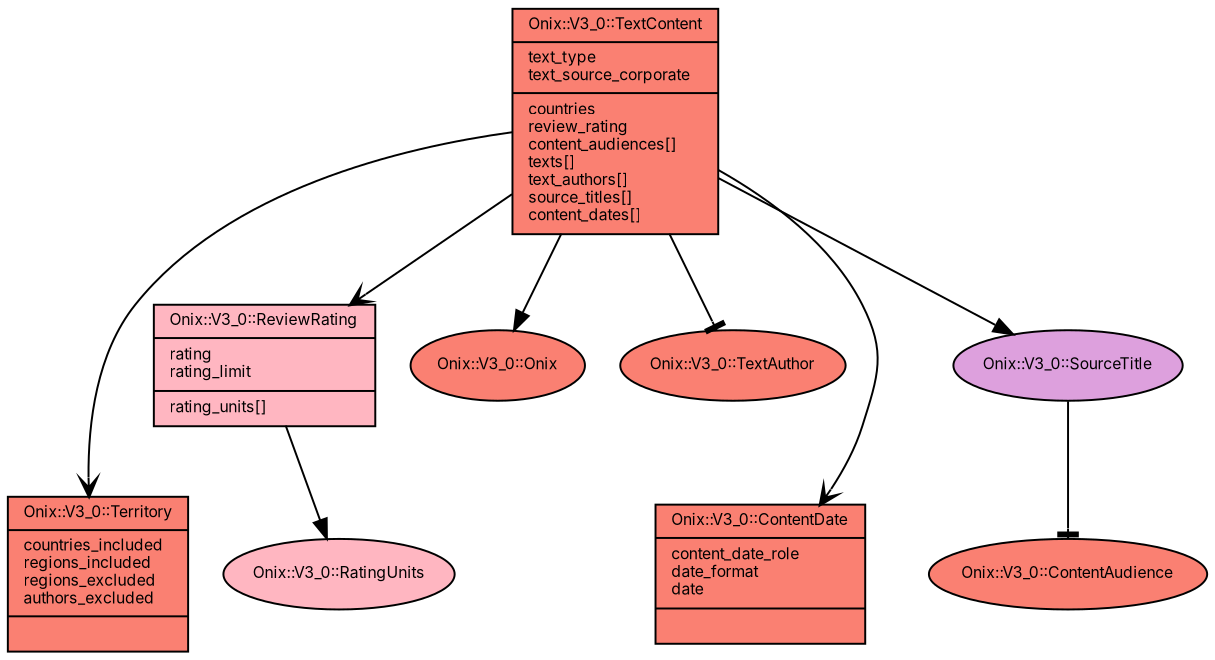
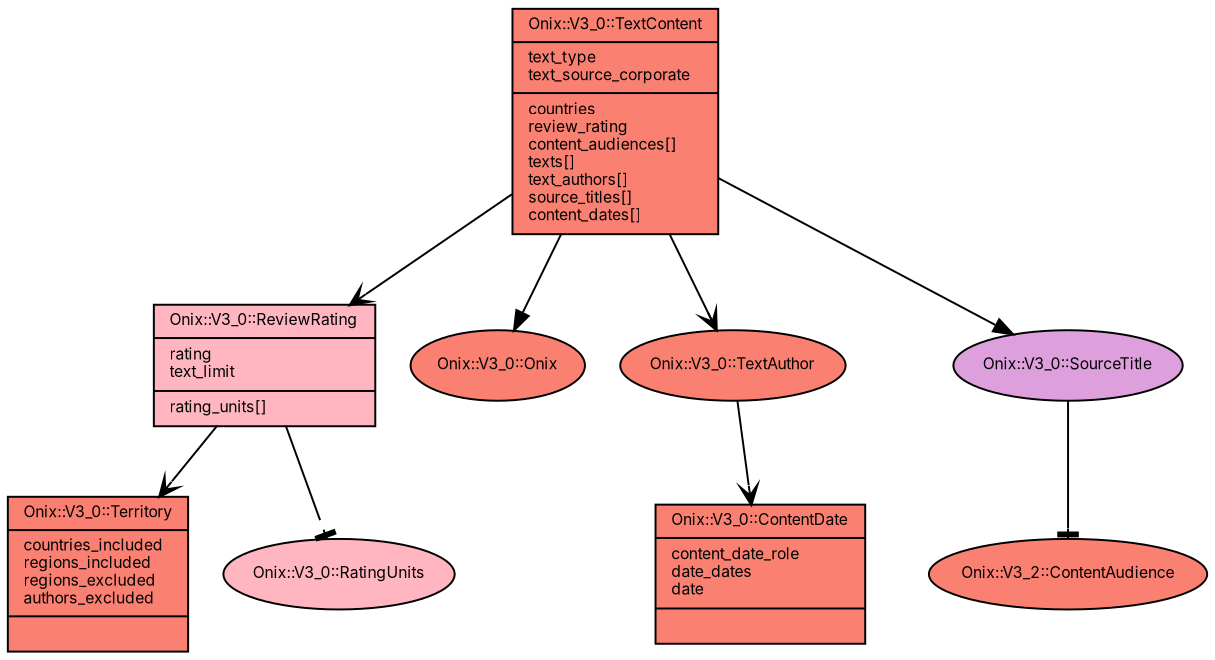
edge "Onix::V3_0::TextContent" -> "Onix::V3_0::Territory": now "Onix::V3_0::ReviewRating" -> "Onix::V3_0::Territory"
edge "Onix::V3_0::TextContent" -> "Onix::V3_0::TextAuthor": arrowhead tee -> vee
edge "Onix::V3_0::TextContent" -> "Onix::V3_0::ContentDate": now "Onix::V3_0::TextAuthor" -> "Onix::V3_0::ContentDate"
node "Onix::V3_0::ReviewRating": text "rating_limit" -> "text_limit"
edge "Onix::V3_0::ReviewRating" -> "Onix::V3_0::RatingUnits": arrowhead normal -> tee
node "Onix::V3_0::ContentDate": text "date_format" -> "date_dates"
node "Onix::V3_0::ContentAudience": label "Onix::V3_0::ContentAudience" -> "Onix::V3_2::ContentAudience"
